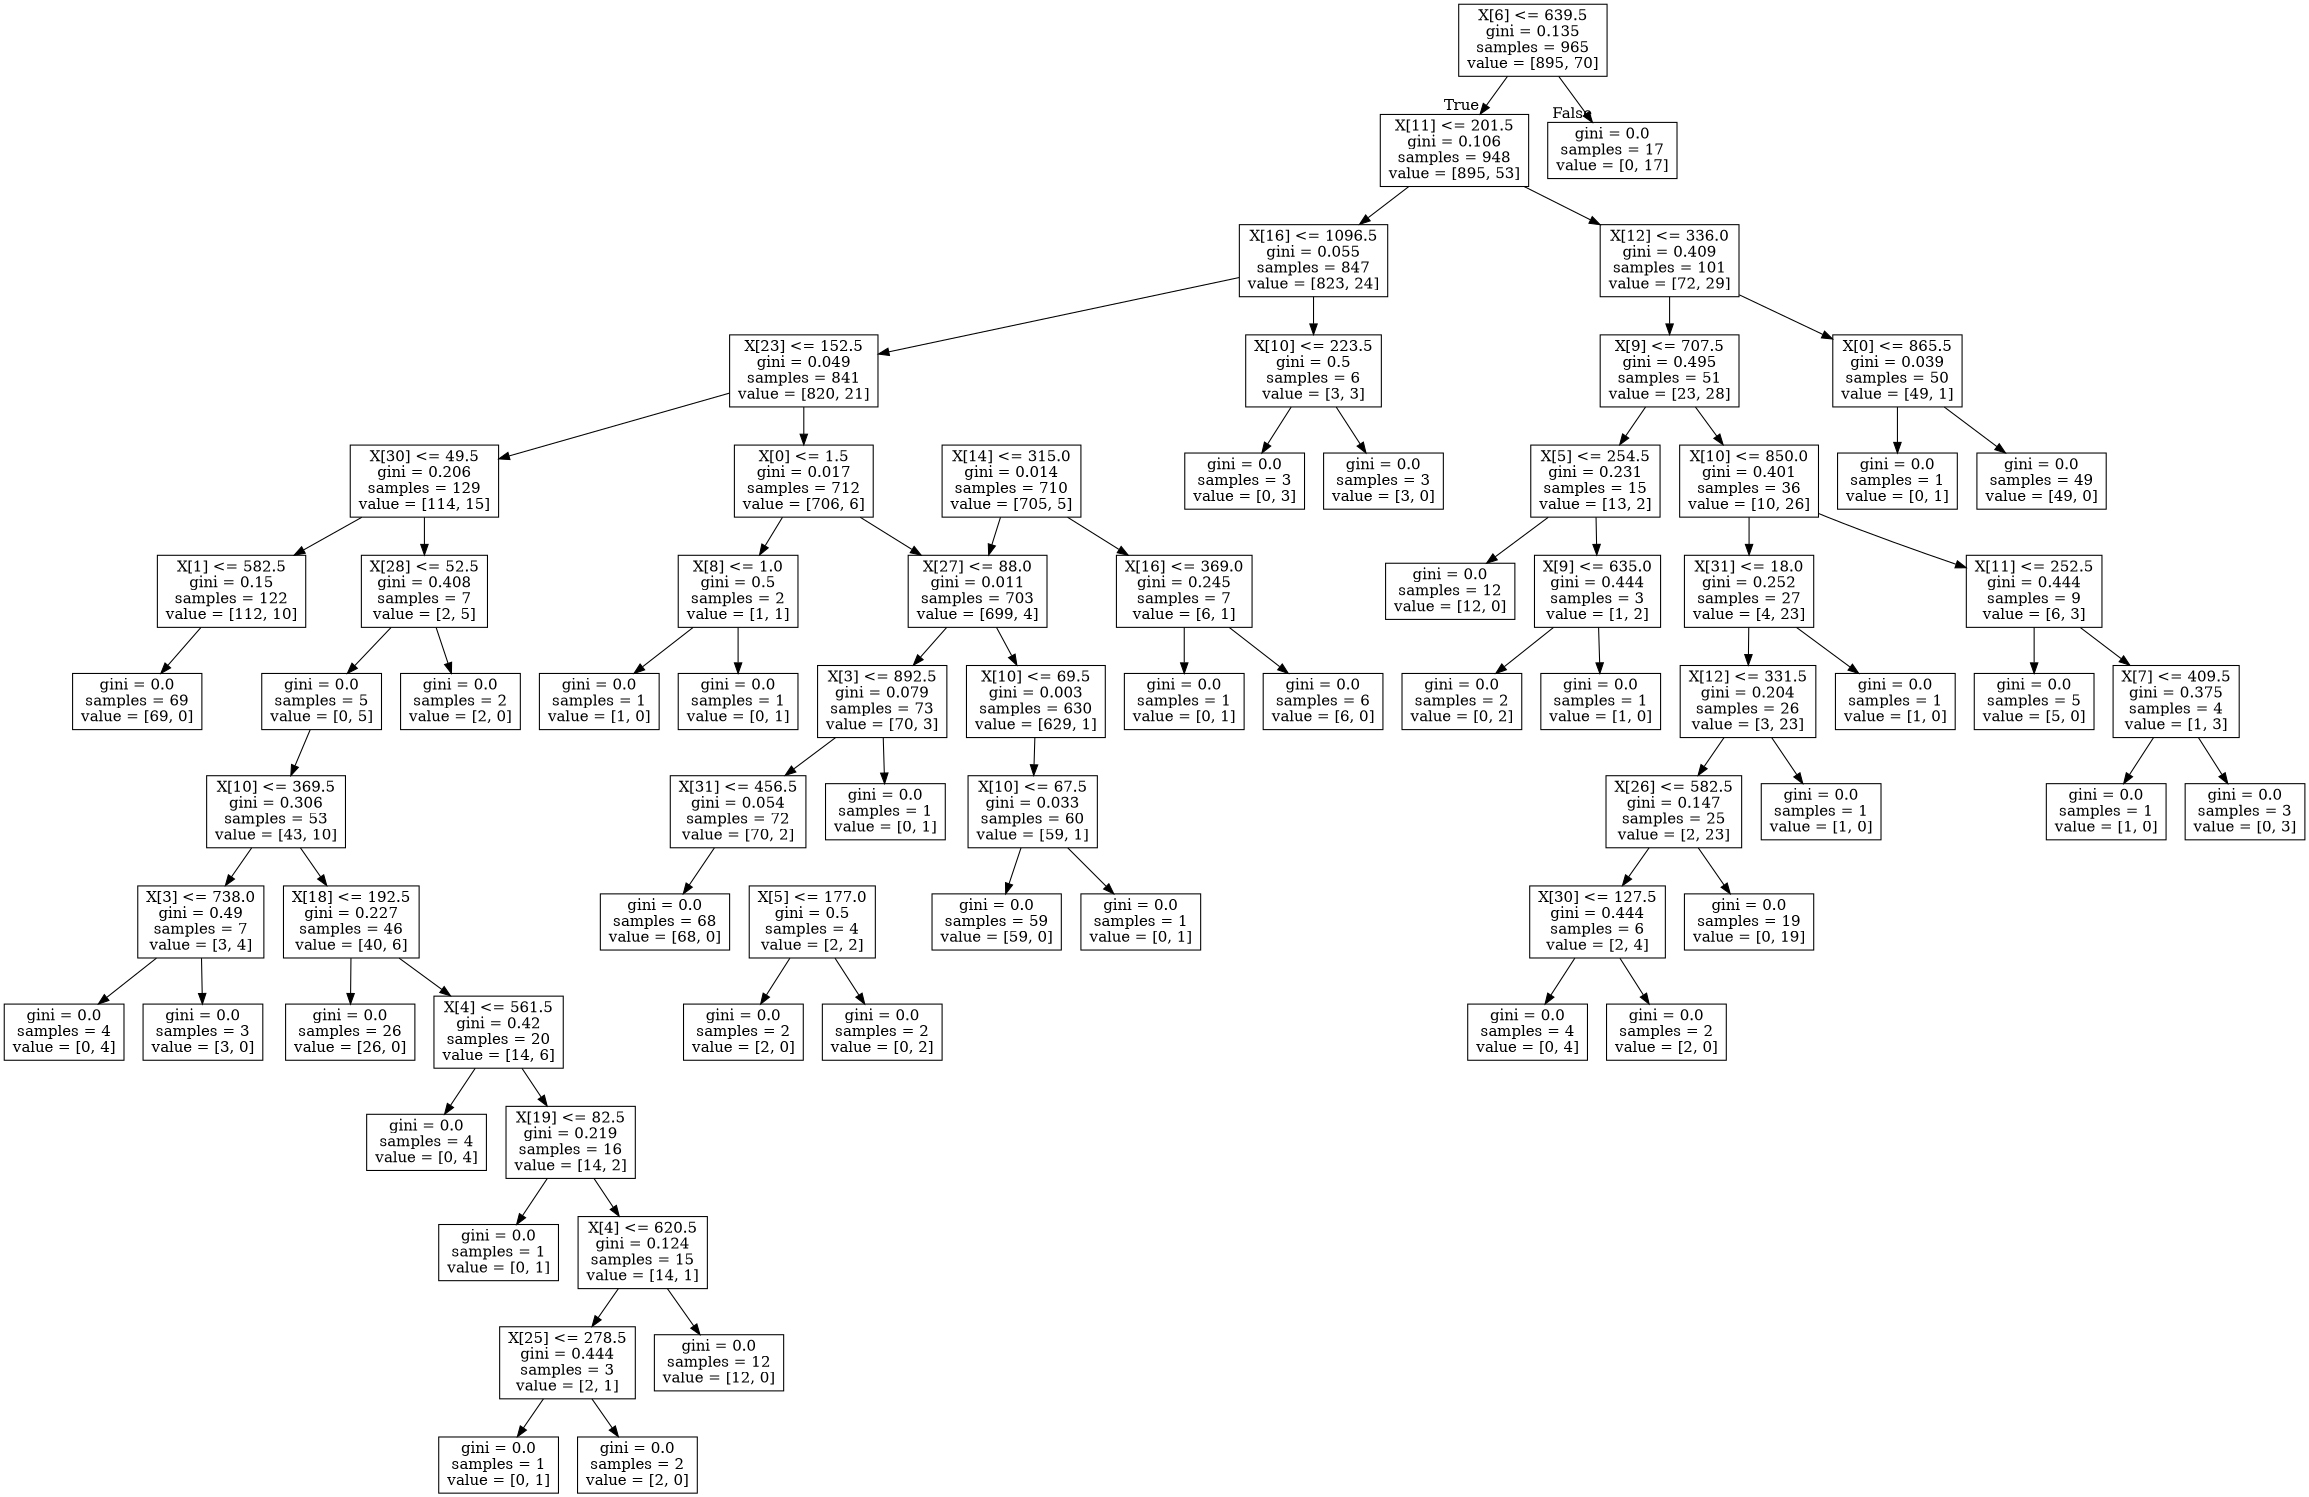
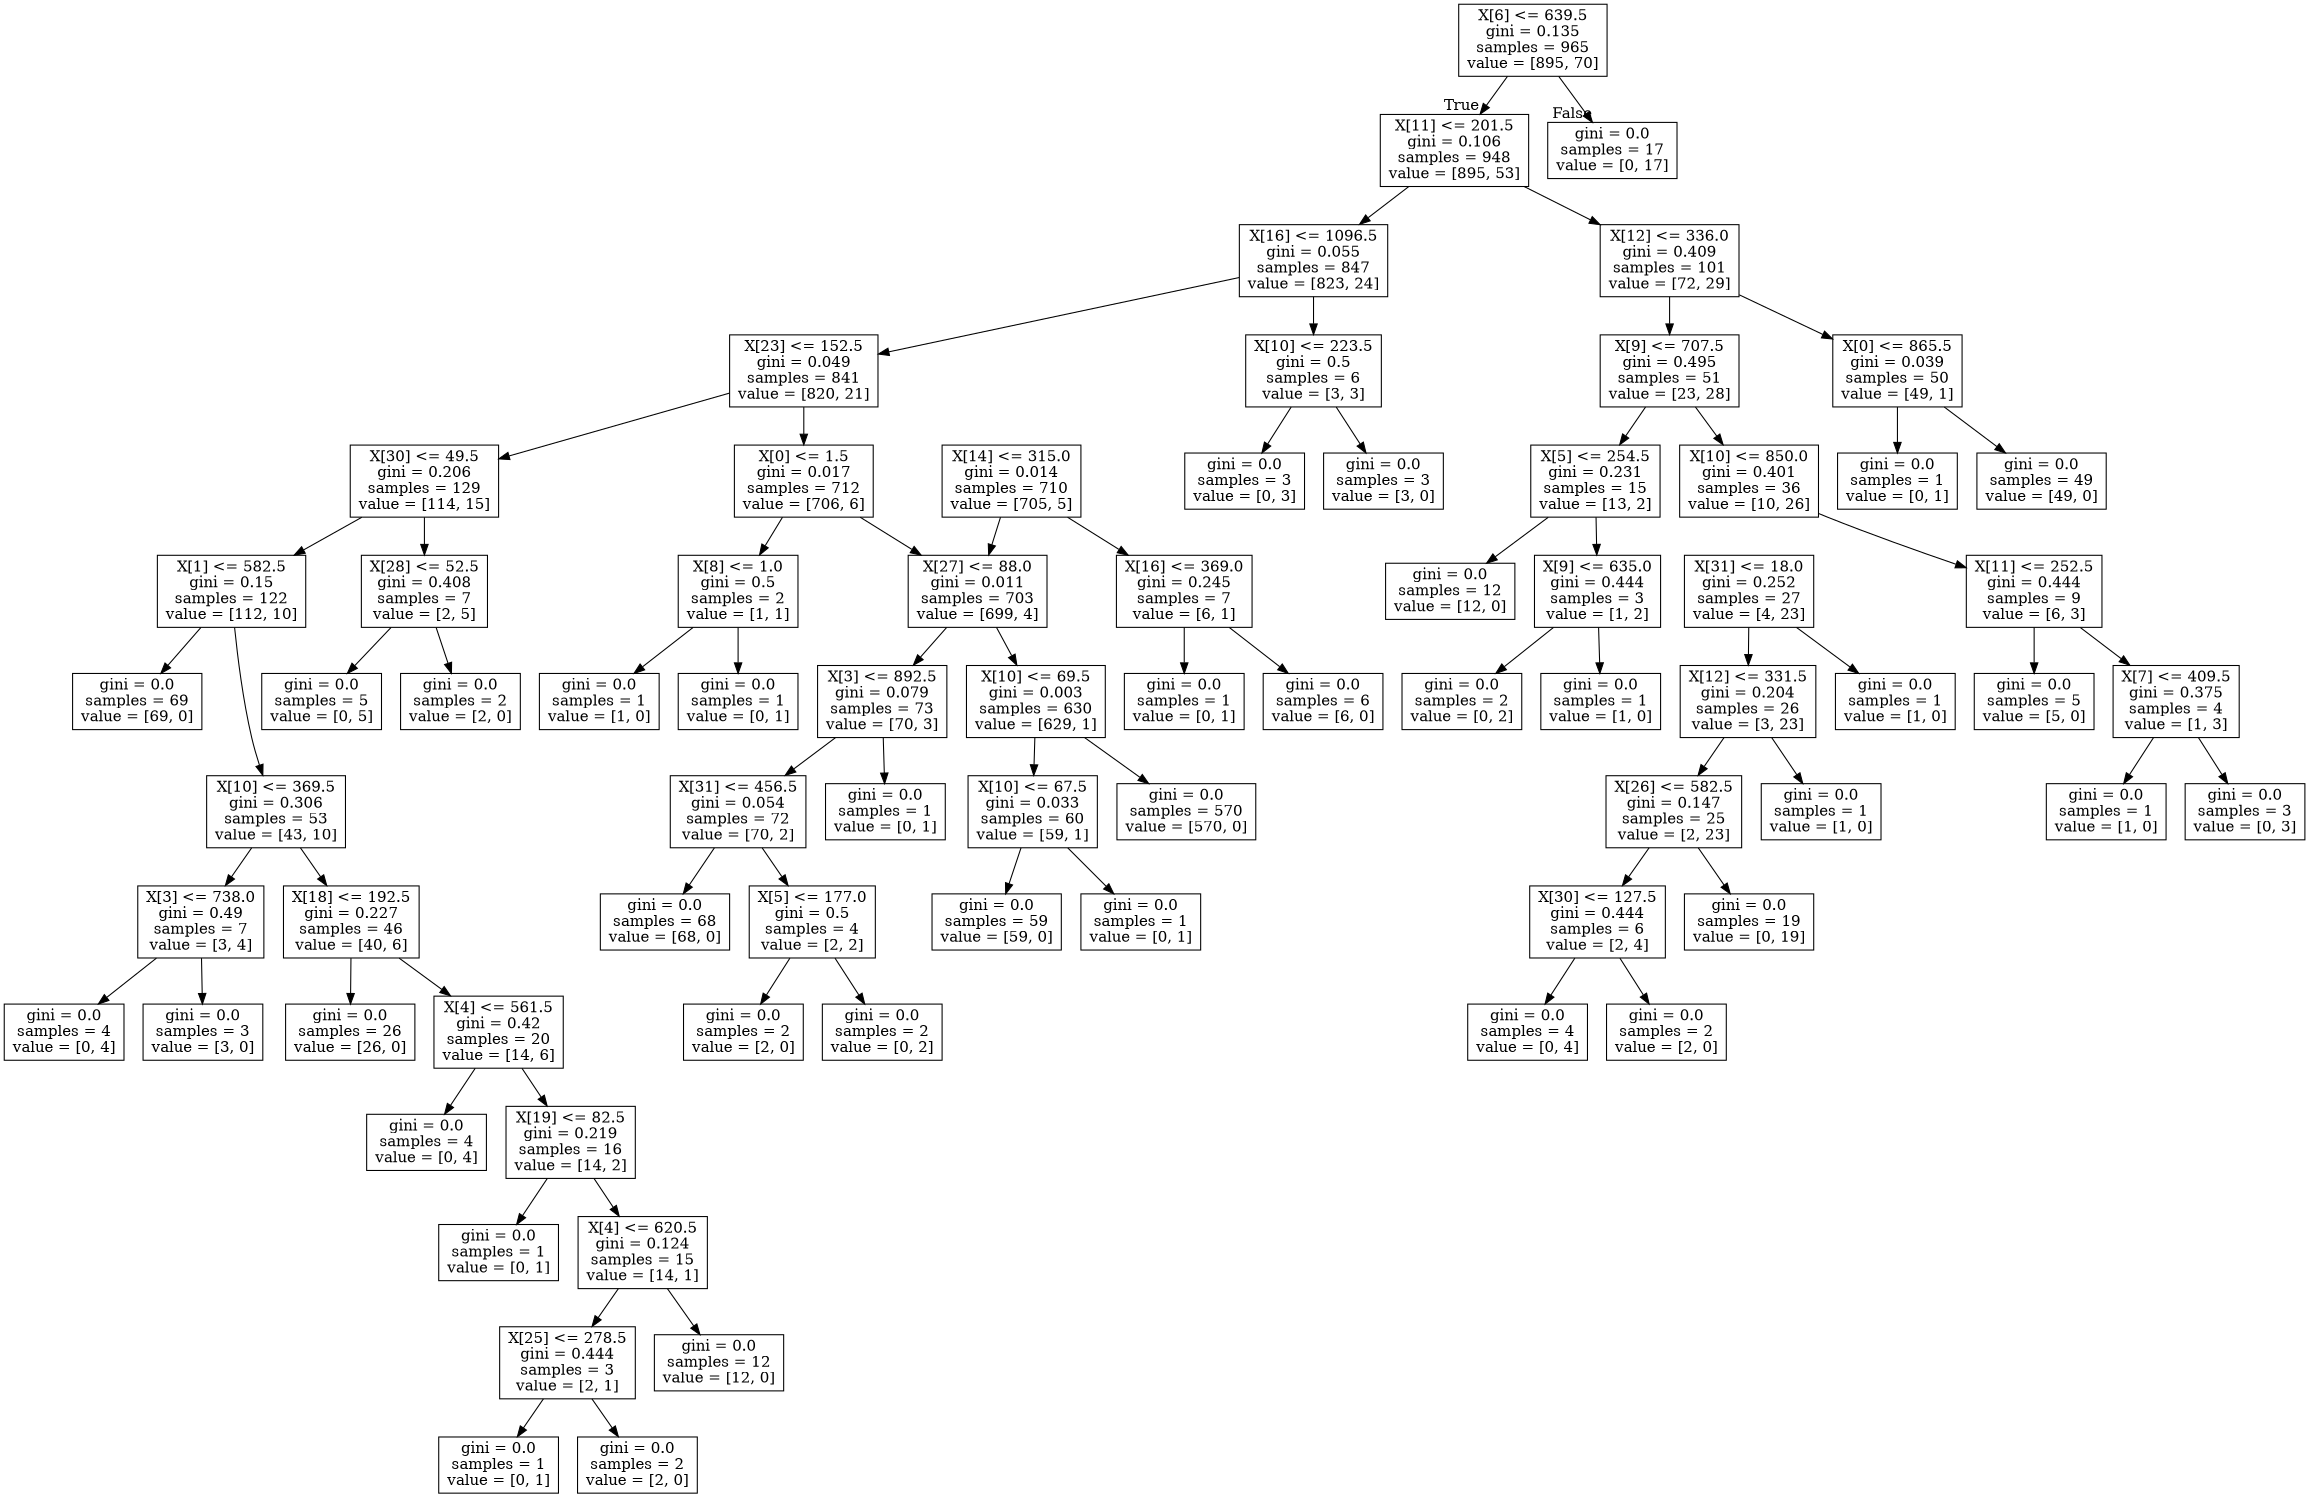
edge "X[10] <= 850.0 gini = 0.401 samples = 36 value = [10, 26]" -> "X[31] <= 18.0 gini = 0.252 samples = 27 value = [4, 23]": removed
edge "gini = 0.0 samples = 5 value = [0, 5]" -> "X[10] <= 369.5 gini = 0.306 samples = 53 value = [43, 10]": now "X[1] <= 582.5 gini = 0.15 samples = 122 value = [112, 10]" -> "X[10] <= 369.5 gini = 0.306 samples = 53 value = [43, 10]"
node "gini = 0.0 samples = 570 value = [570, 0]": added
edge "X[31] <= 456.5 gini = 0.054 samples = 72 value = [70, 2]" -> "X[5] <= 177.0 gini = 0.5 samples = 4 value = [2, 2]": added
